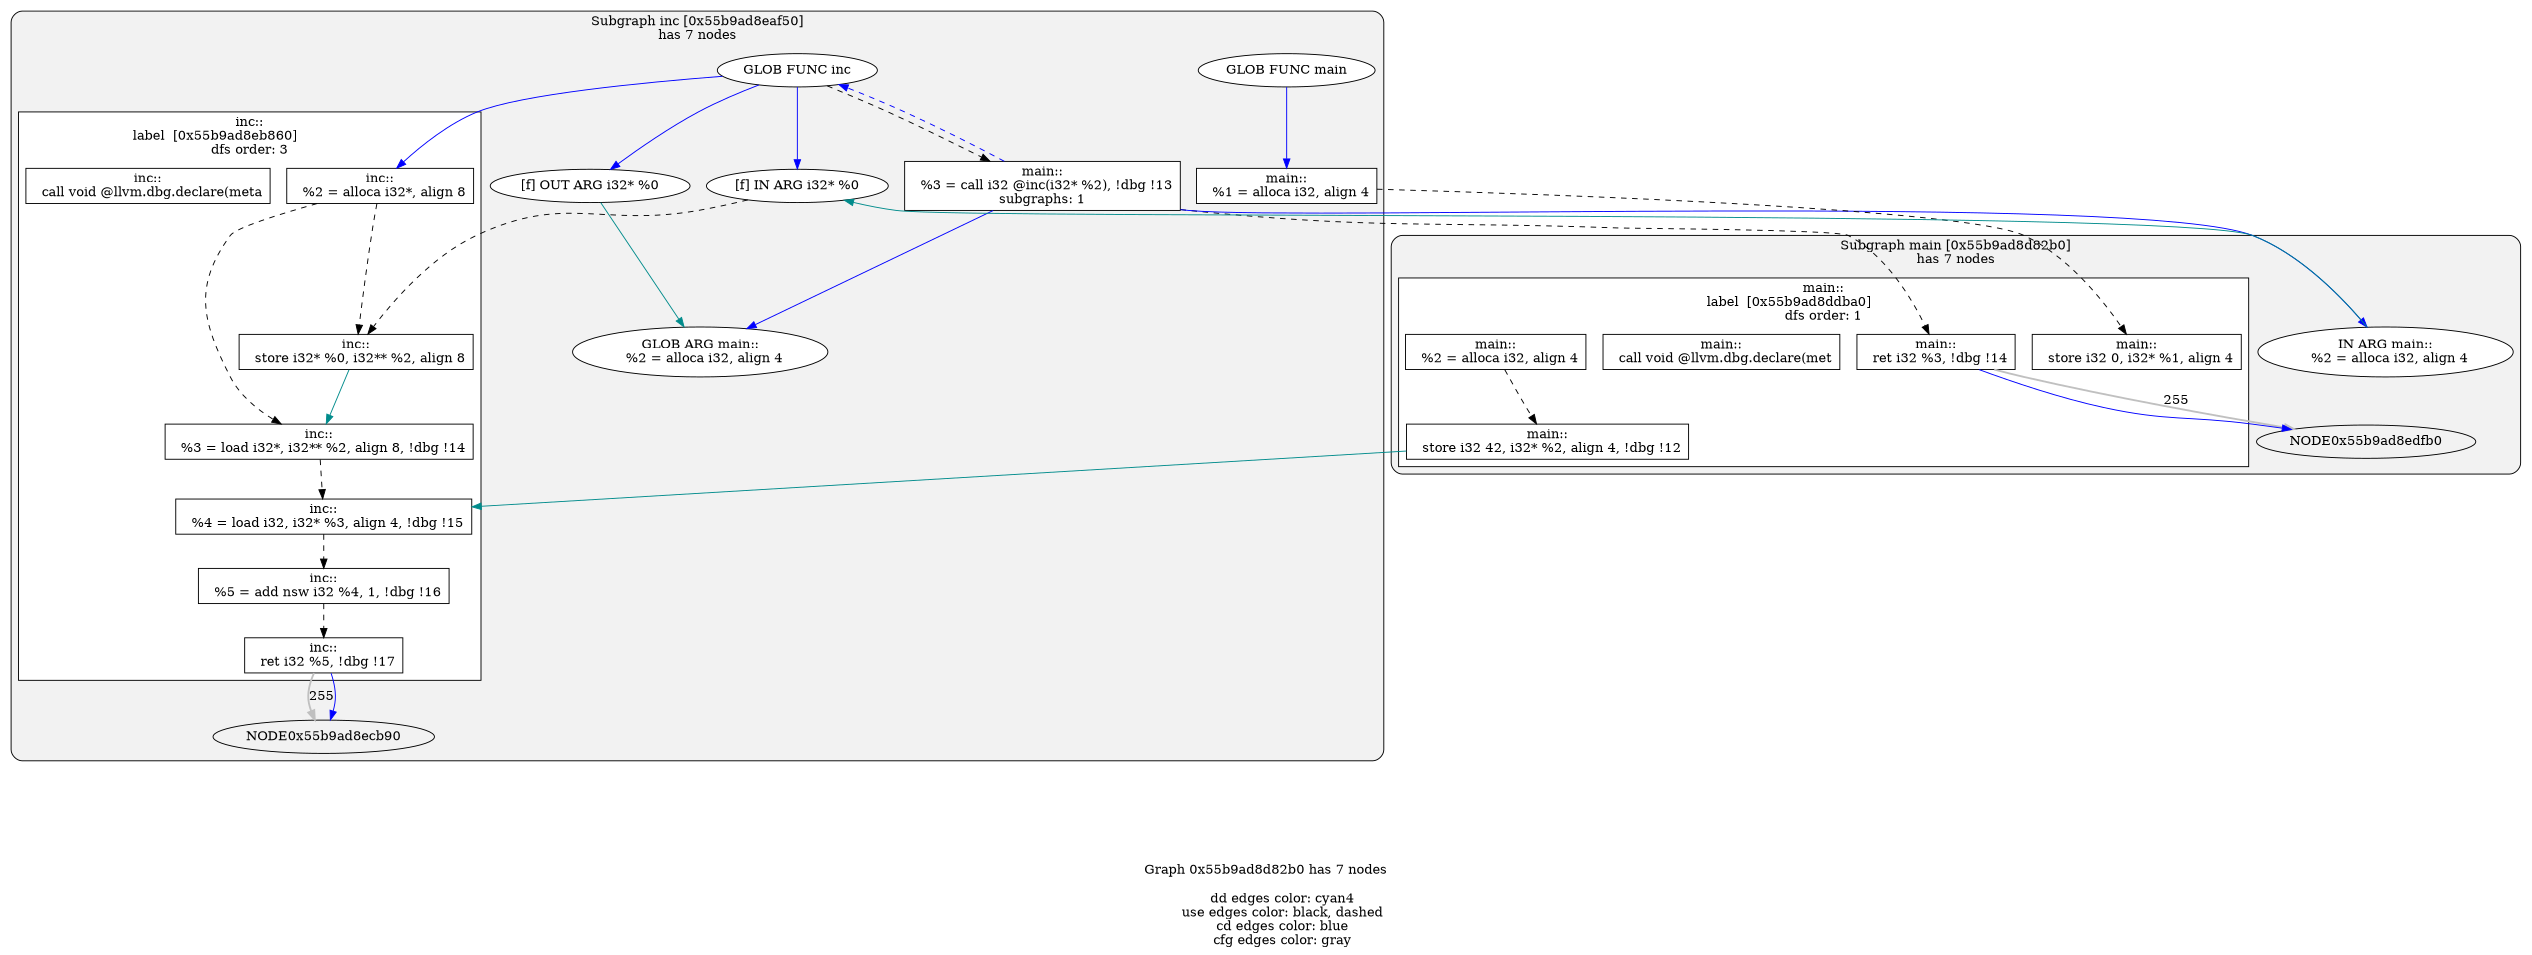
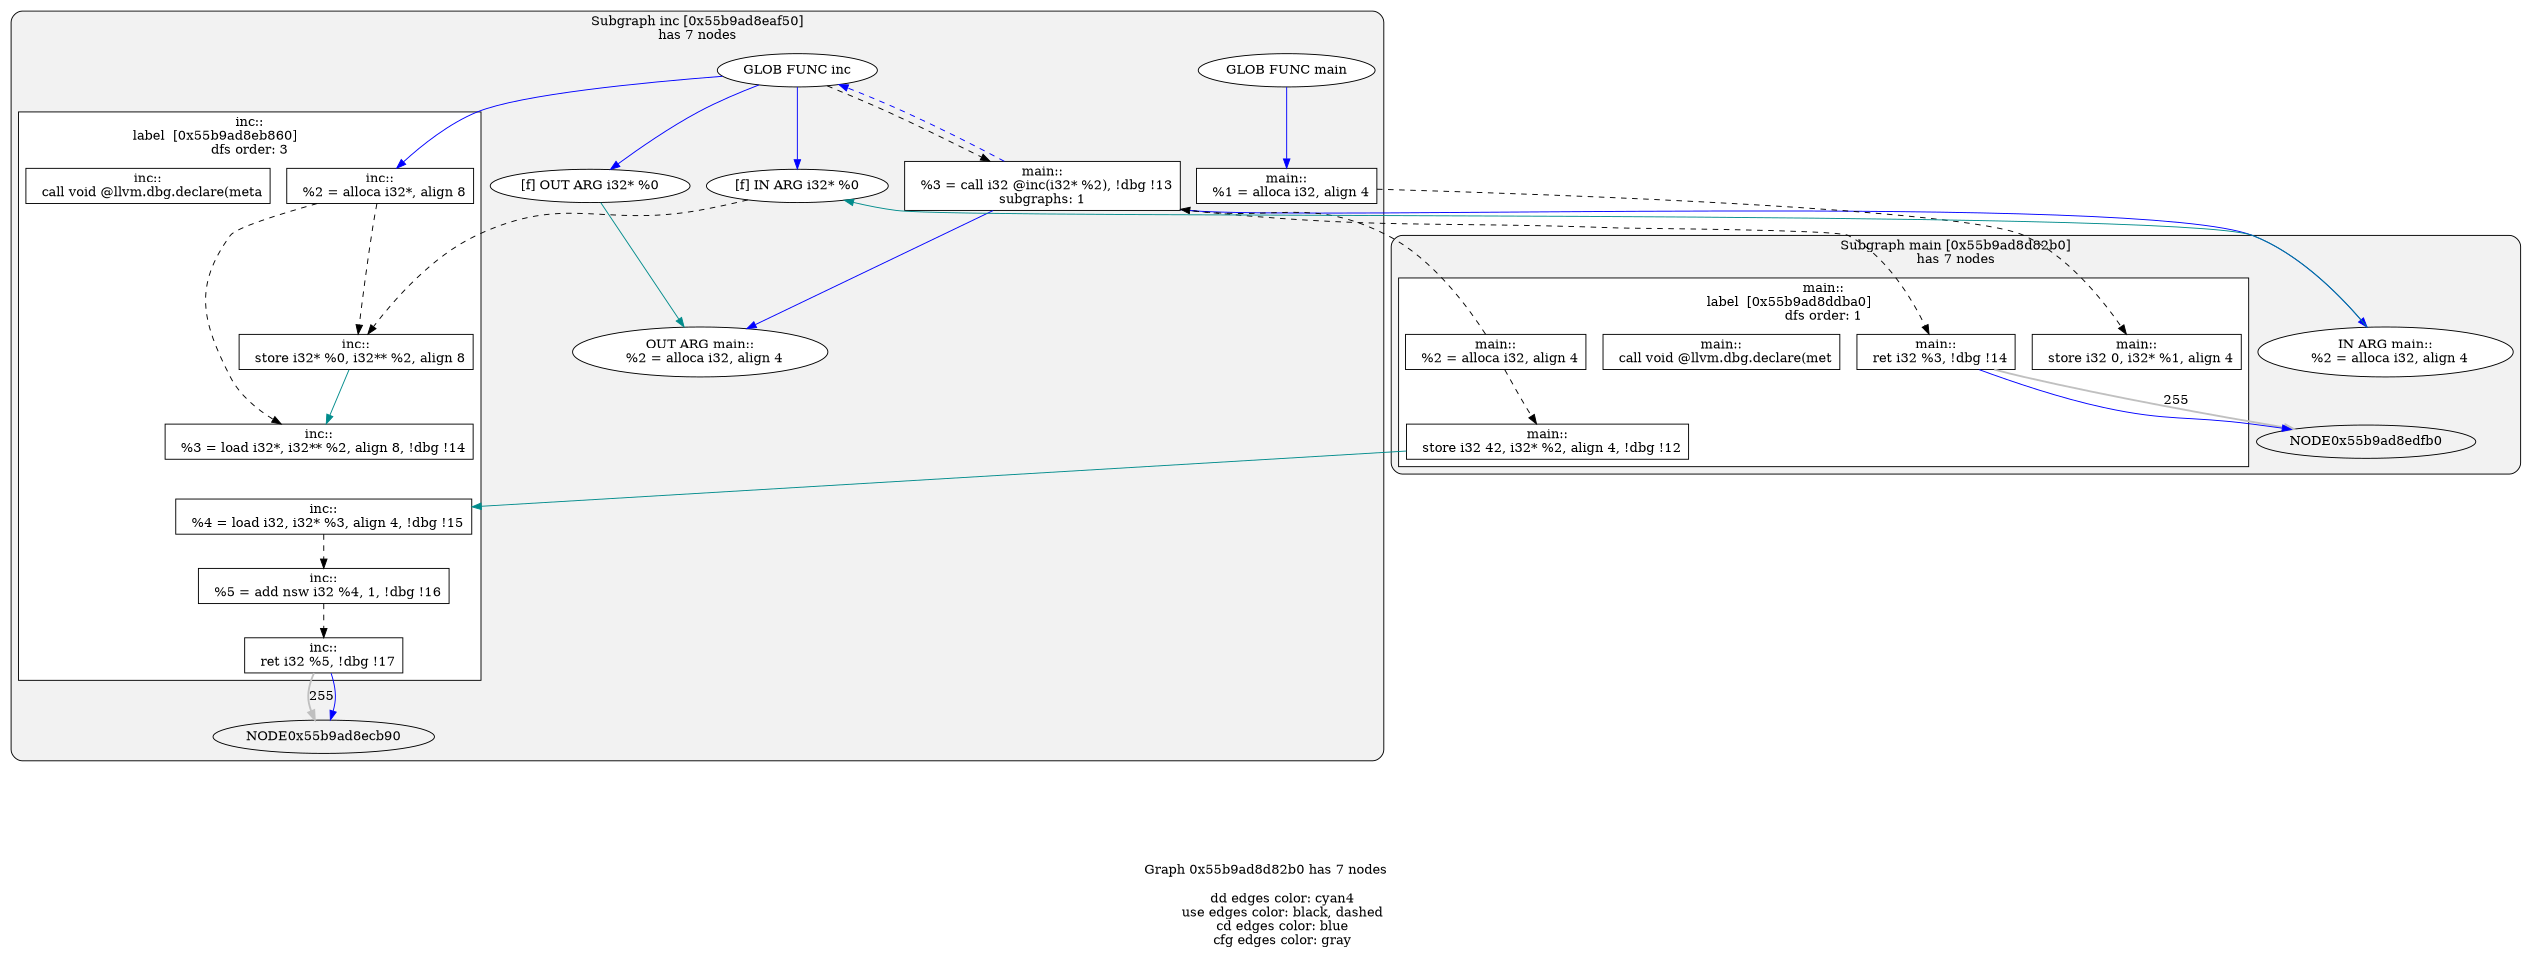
edge "main:: %2 = alloca i32, align 4" -> "main:: %3 = call i32 @inc(i32* %2), !dbg !13 subgraphs: 1": added
node "GLOB ARG main:: %2 = alloca i32, align 4": label "GLOB ARG main:: %2 = alloca i32, align 4" -> "OUT ARG main:: %2 = alloca i32, align 4"
edge "inc:: %3 = load i32*, i32** %2, align 8, !dbg !14" -> "inc:: %4 = load i32, i32* %3, align 4, !dbg !15": removed
